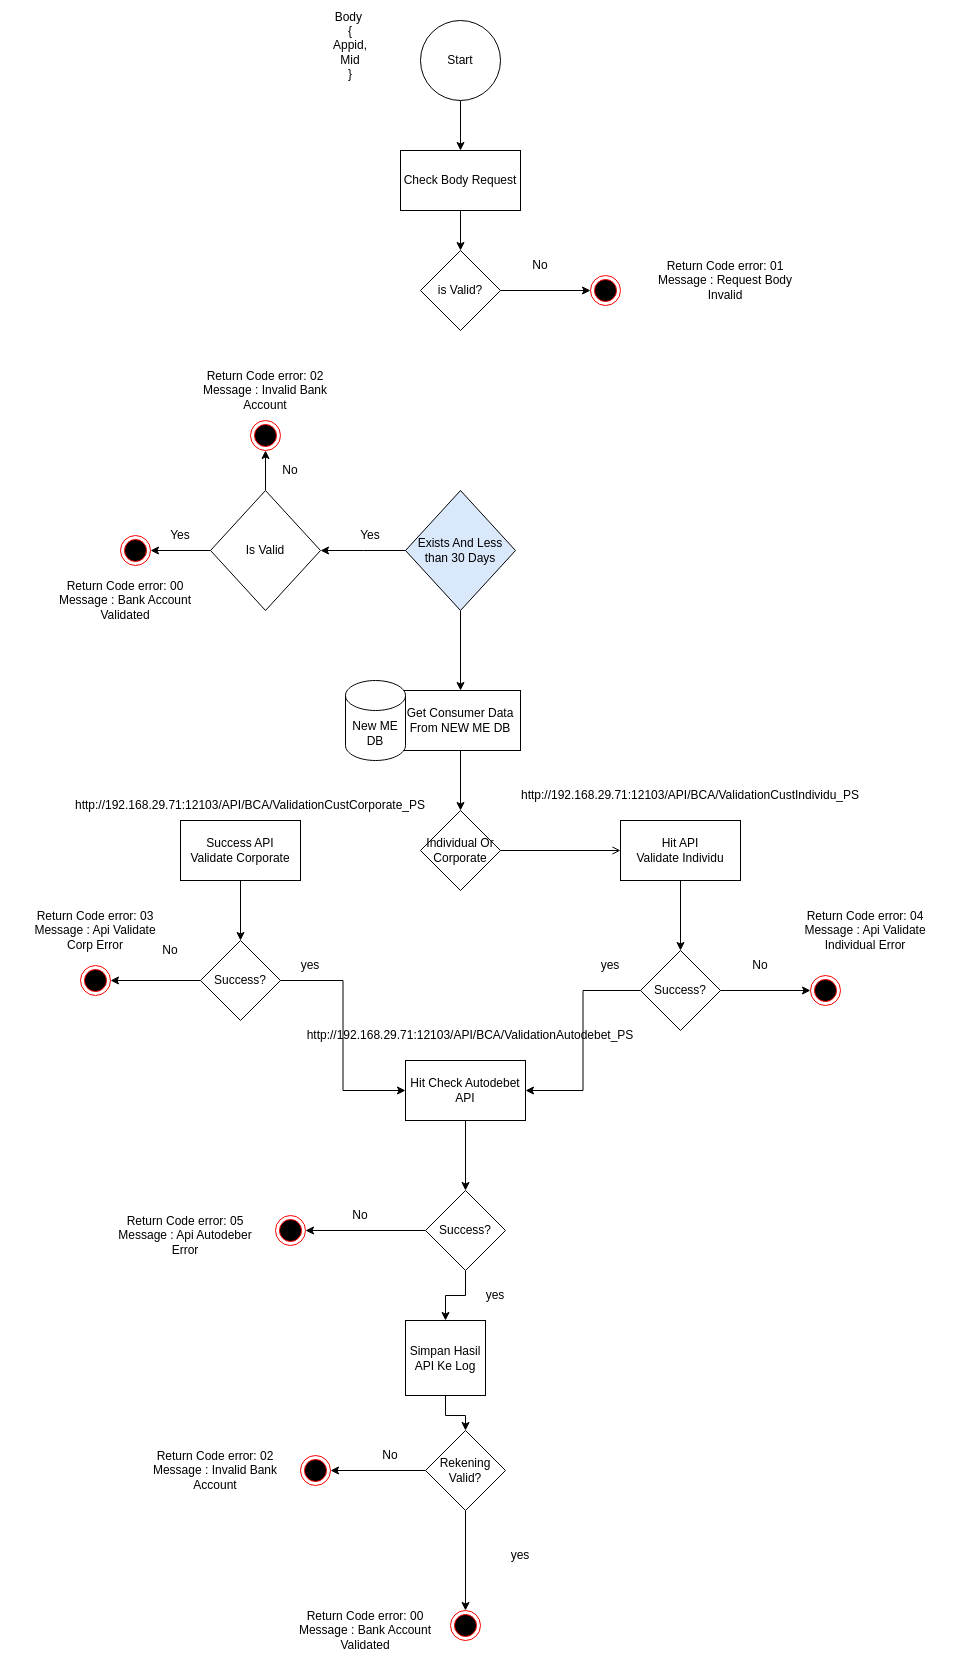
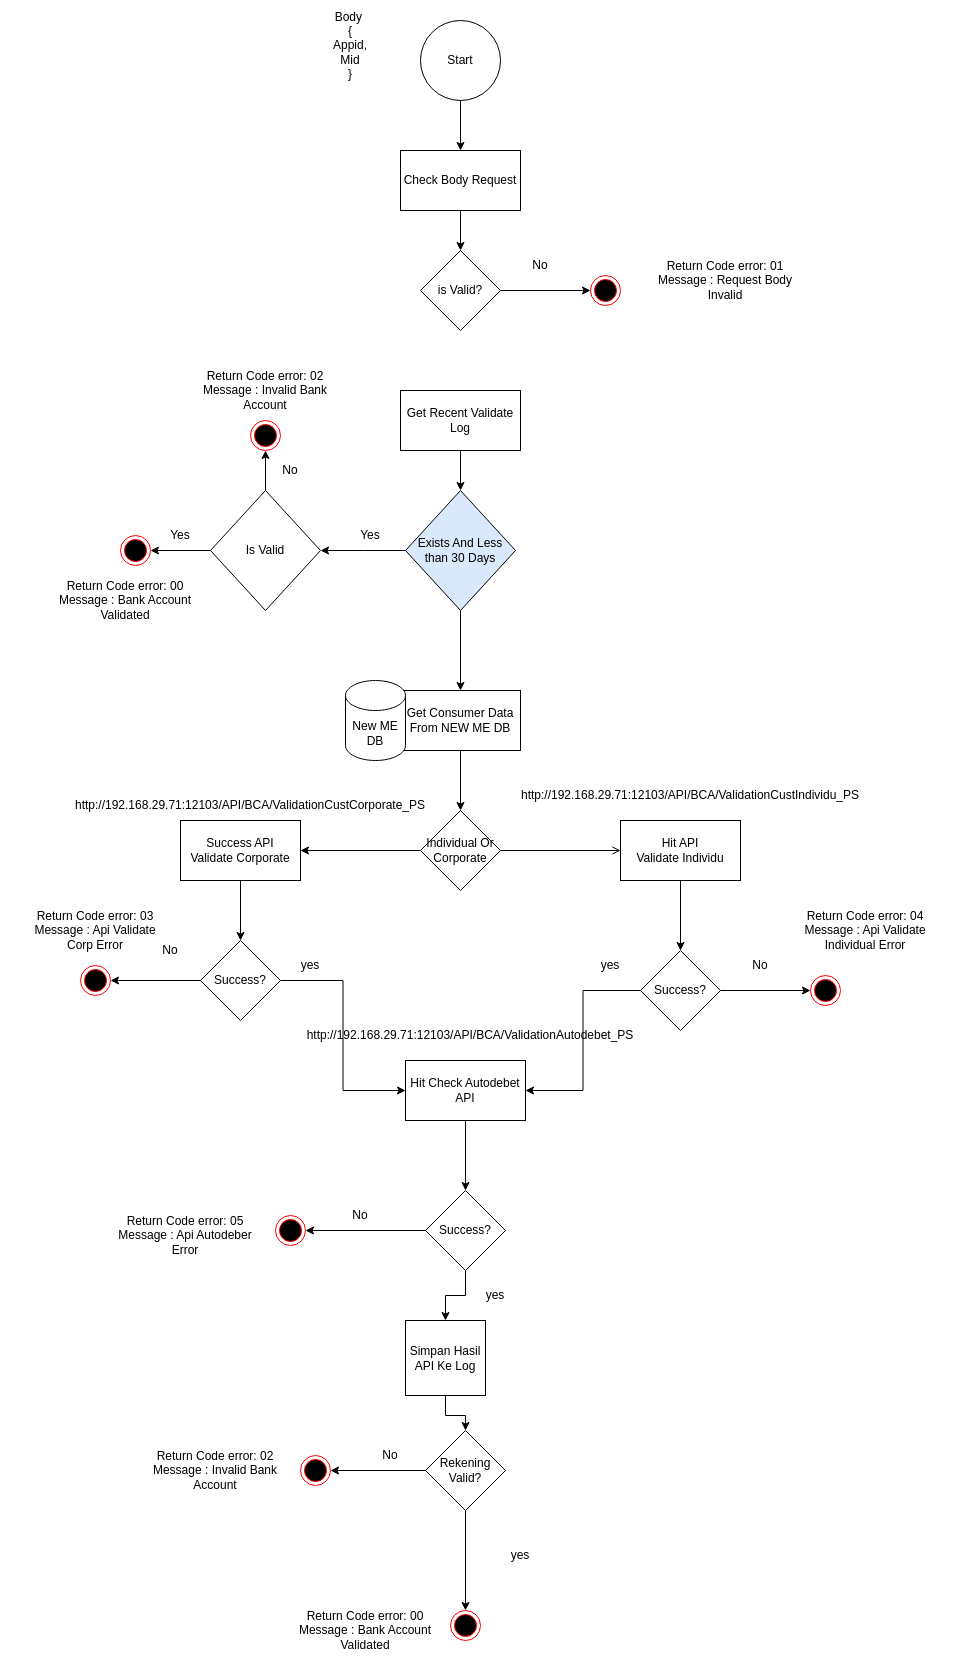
node "Get Recent Validate Log": added
edge "Get Recent Validate Log" -> "Exists And Less than 30 Days": added
edge "Individual Or Corporate" -> "Success API Validate Corporate": added
